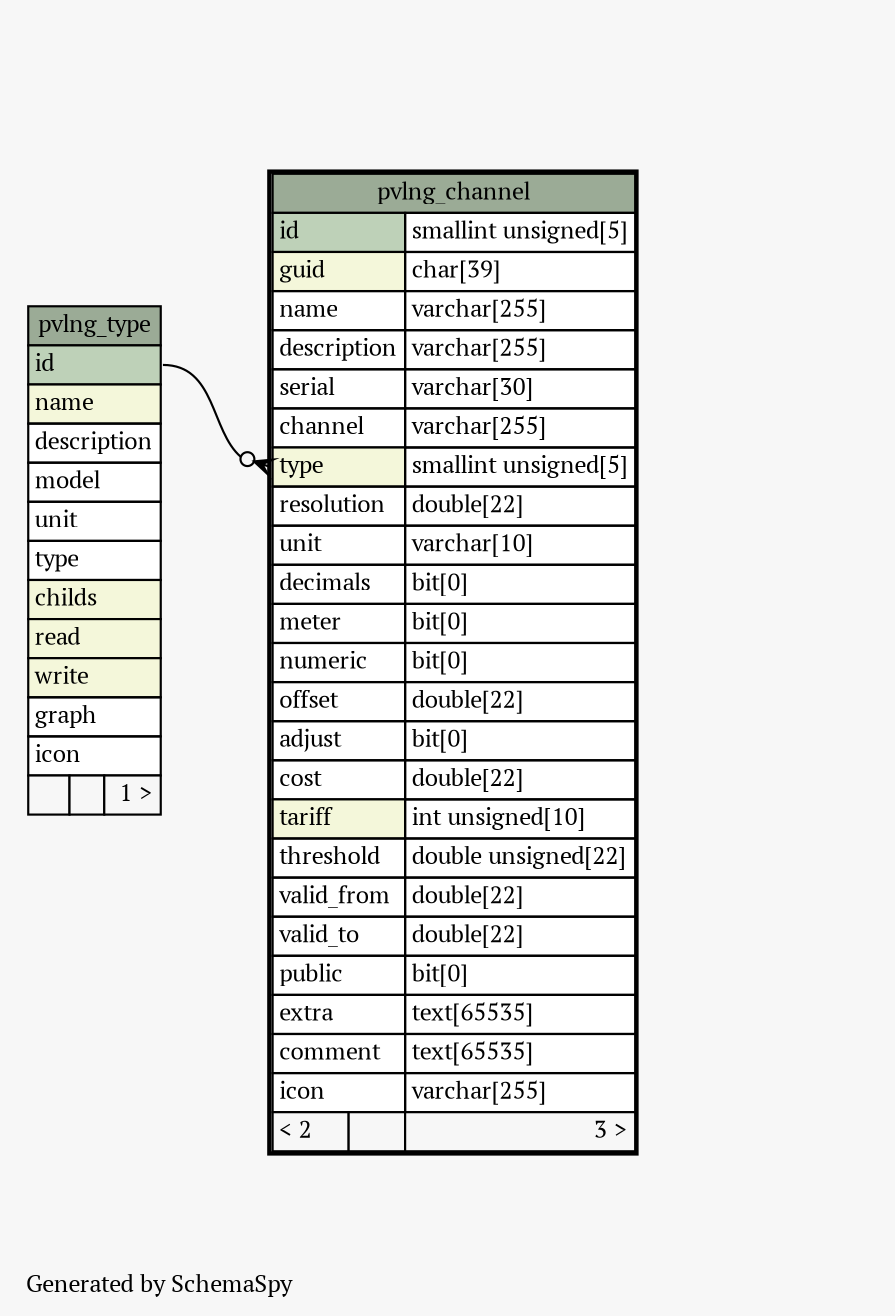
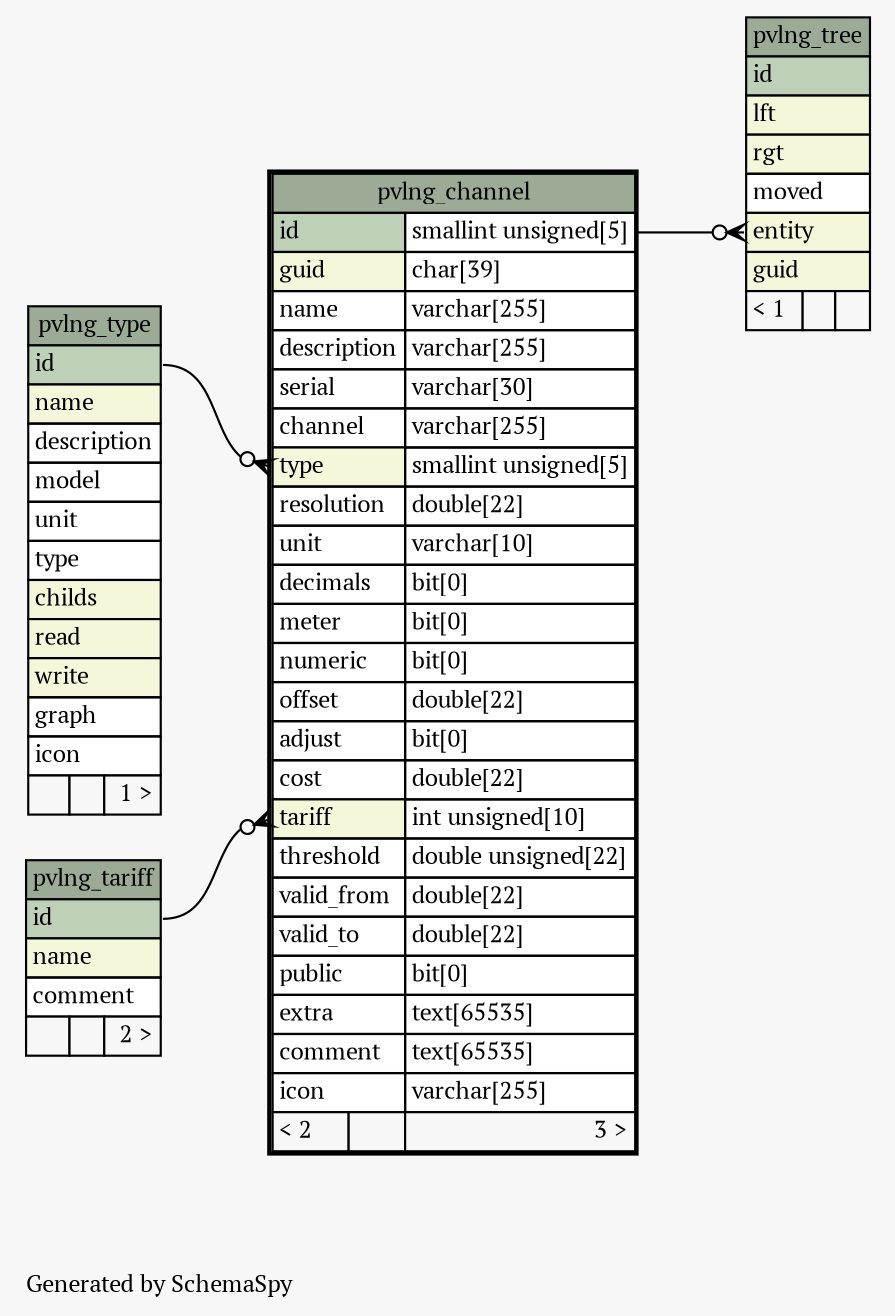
node "pvlng_tree": added
node "pvlng_tariff": added
